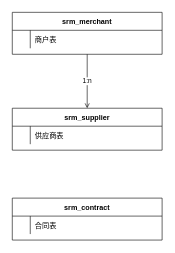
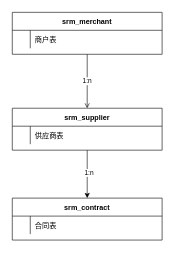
edge "srm_supplier" -> "srm_contract": added, label "1:n"
